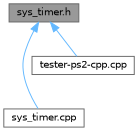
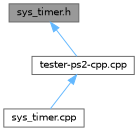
edge "sys_timer.cpp" -> "sys_timer.h": now "sys_timer.cpp" -> "tester-ps2-cpp.cpp"
